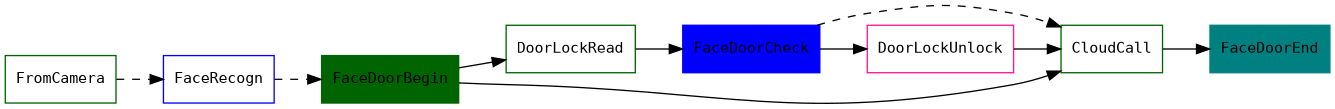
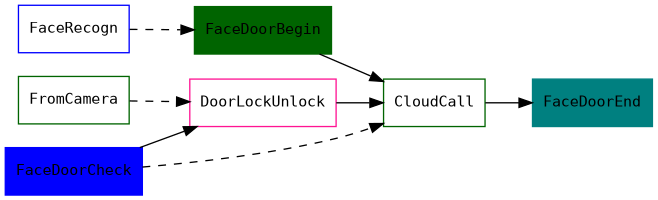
node "DoorLockRead": removed
edge "FromCamera" -> "FaceRecogn": now "FromCamera" -> "DoorLockUnlock"
